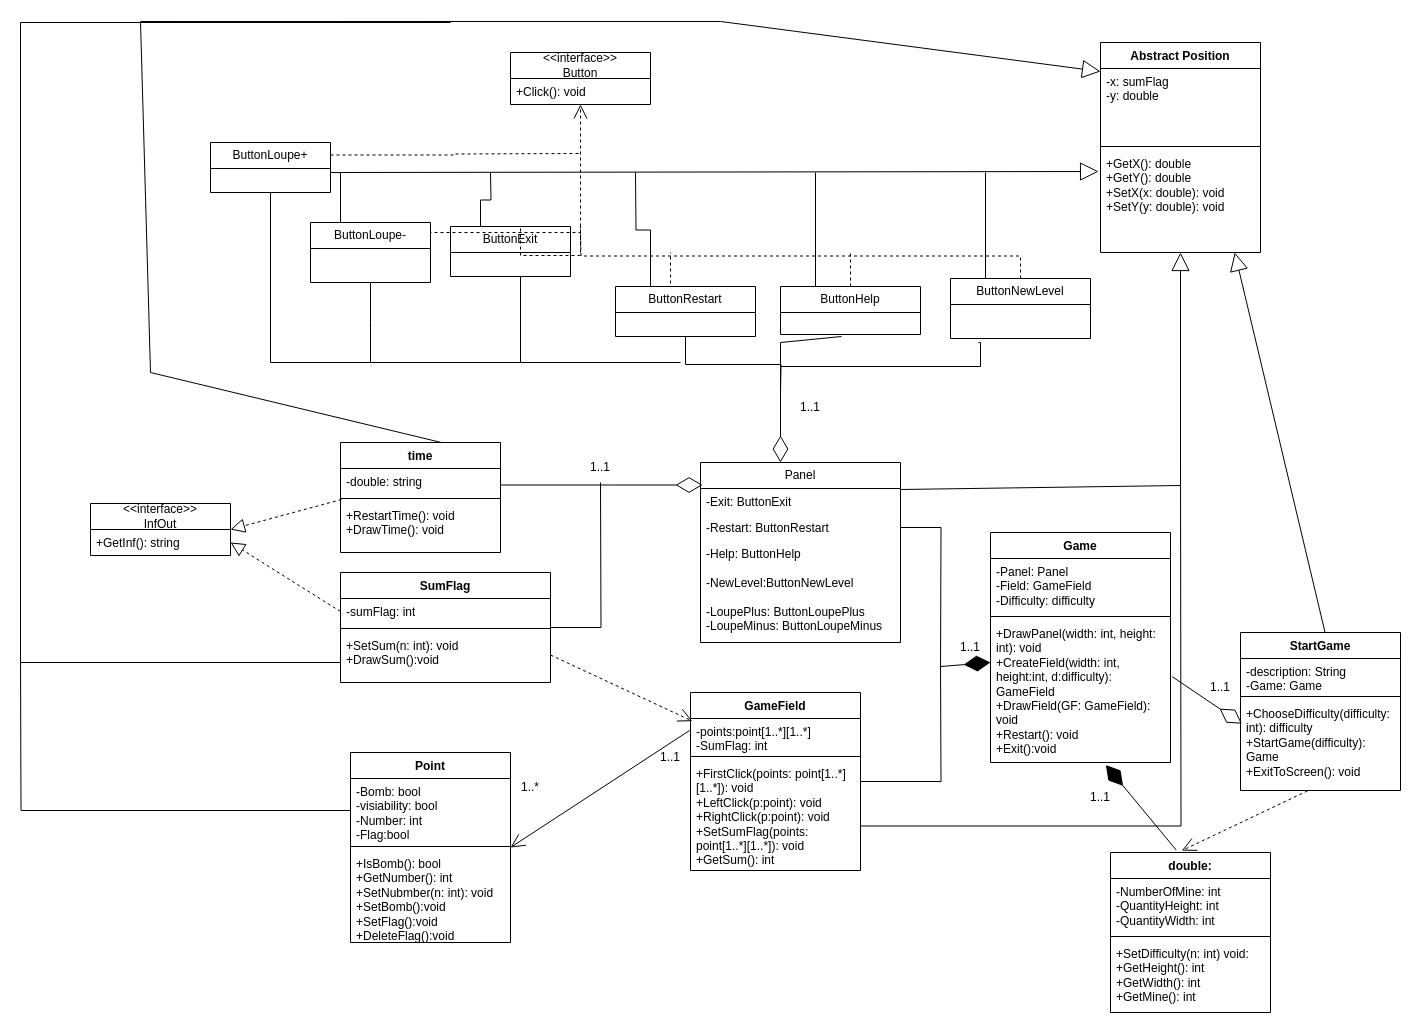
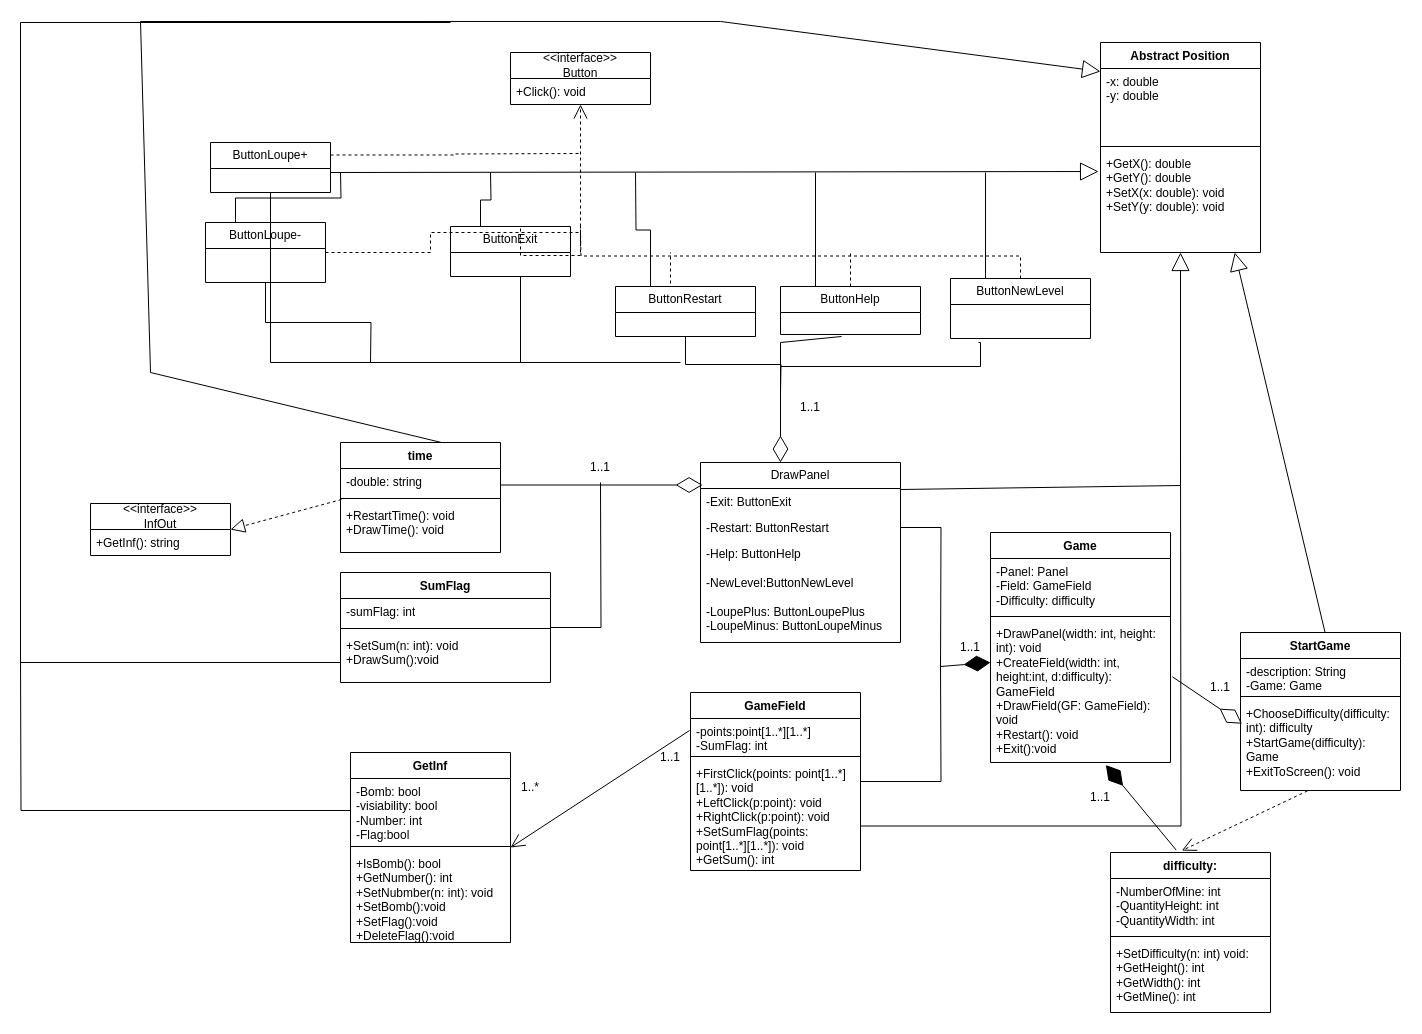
node "-x: sumFlag -y: double": label "-x: sumFlag -y: double" -> "-x: double -y: double"
node "ButtonLoupe-": moved (371, 253) -> (266, 253)
node "Panel": label "Panel" -> "DrawPanel"
edge "-sumFlag: int" -> "+GetInf(): string": removed
edge "SumFlag" -> "-points:point[1..*][1..*] -SumFlag: int": removed
node "Point": label "Point" -> "GetInf"
node "double:": label "double:" -> "difficulty:"
